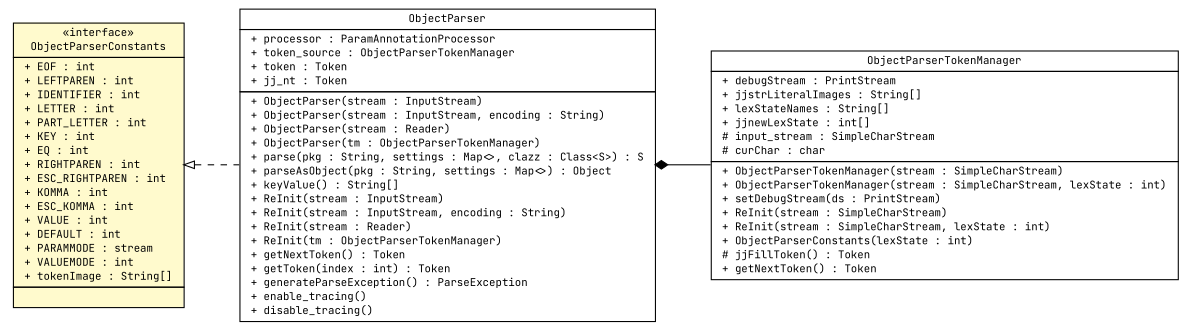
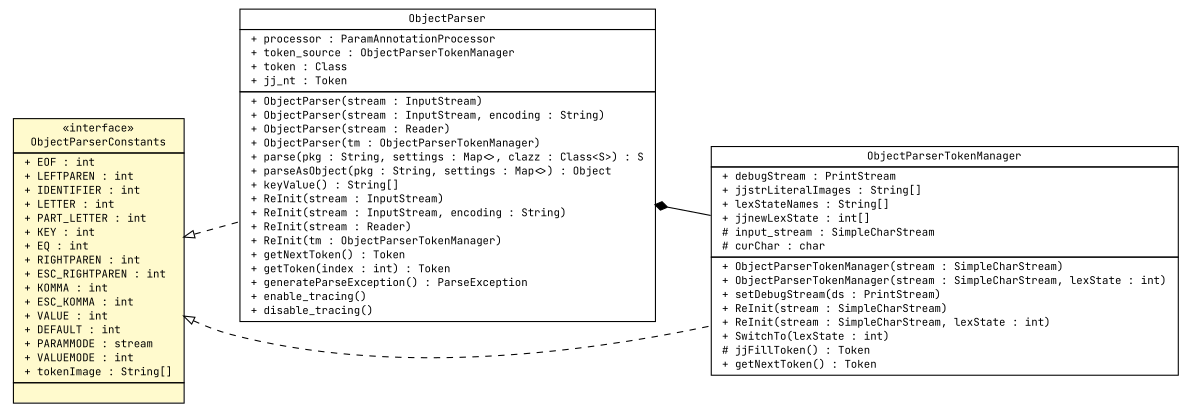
node "ObjectParser": text "+ token : Token" -> "+ token : Class"
node "ObjectParserTokenManager": text "+ ObjectParserConstants(lexState : int)" -> "+ SwitchTo(lexState : int)"
edge "ObjectParserTokenManager" -> "ObjectParserConstants": added
